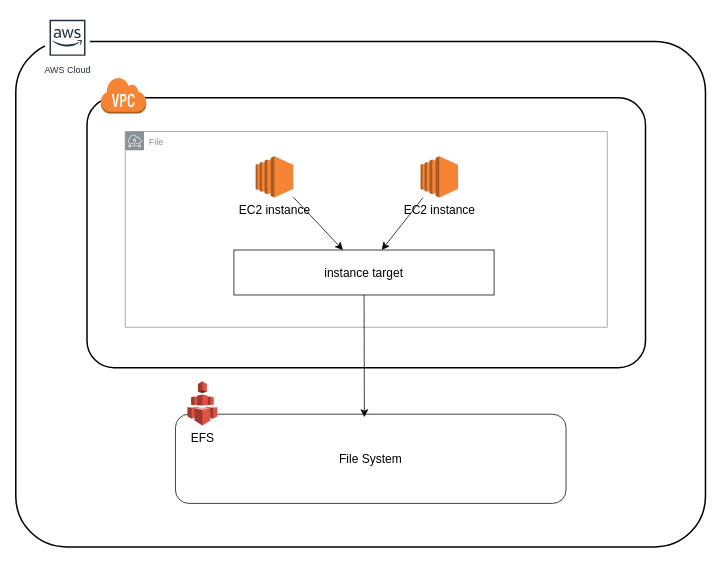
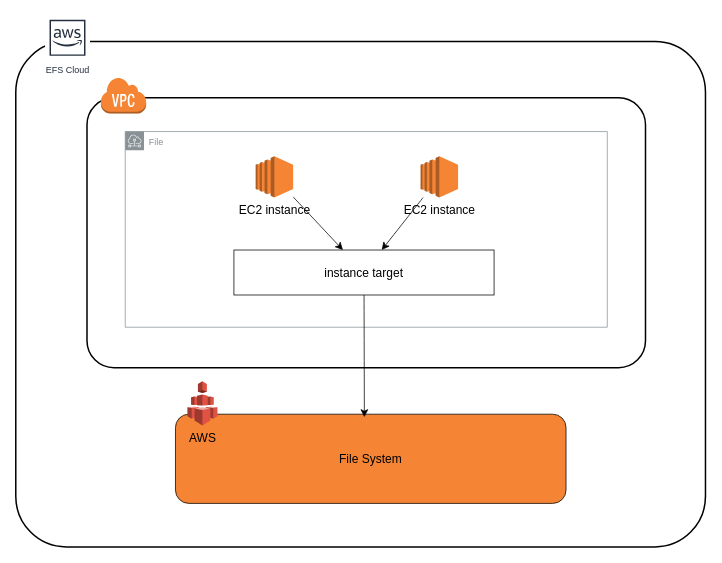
node "AWS Cloud": label "AWS Cloud" -> "EFS Cloud"
node "EFS": label "EFS" -> "AWS"
node "File System": fillcolor #ffffff -> #f58534
